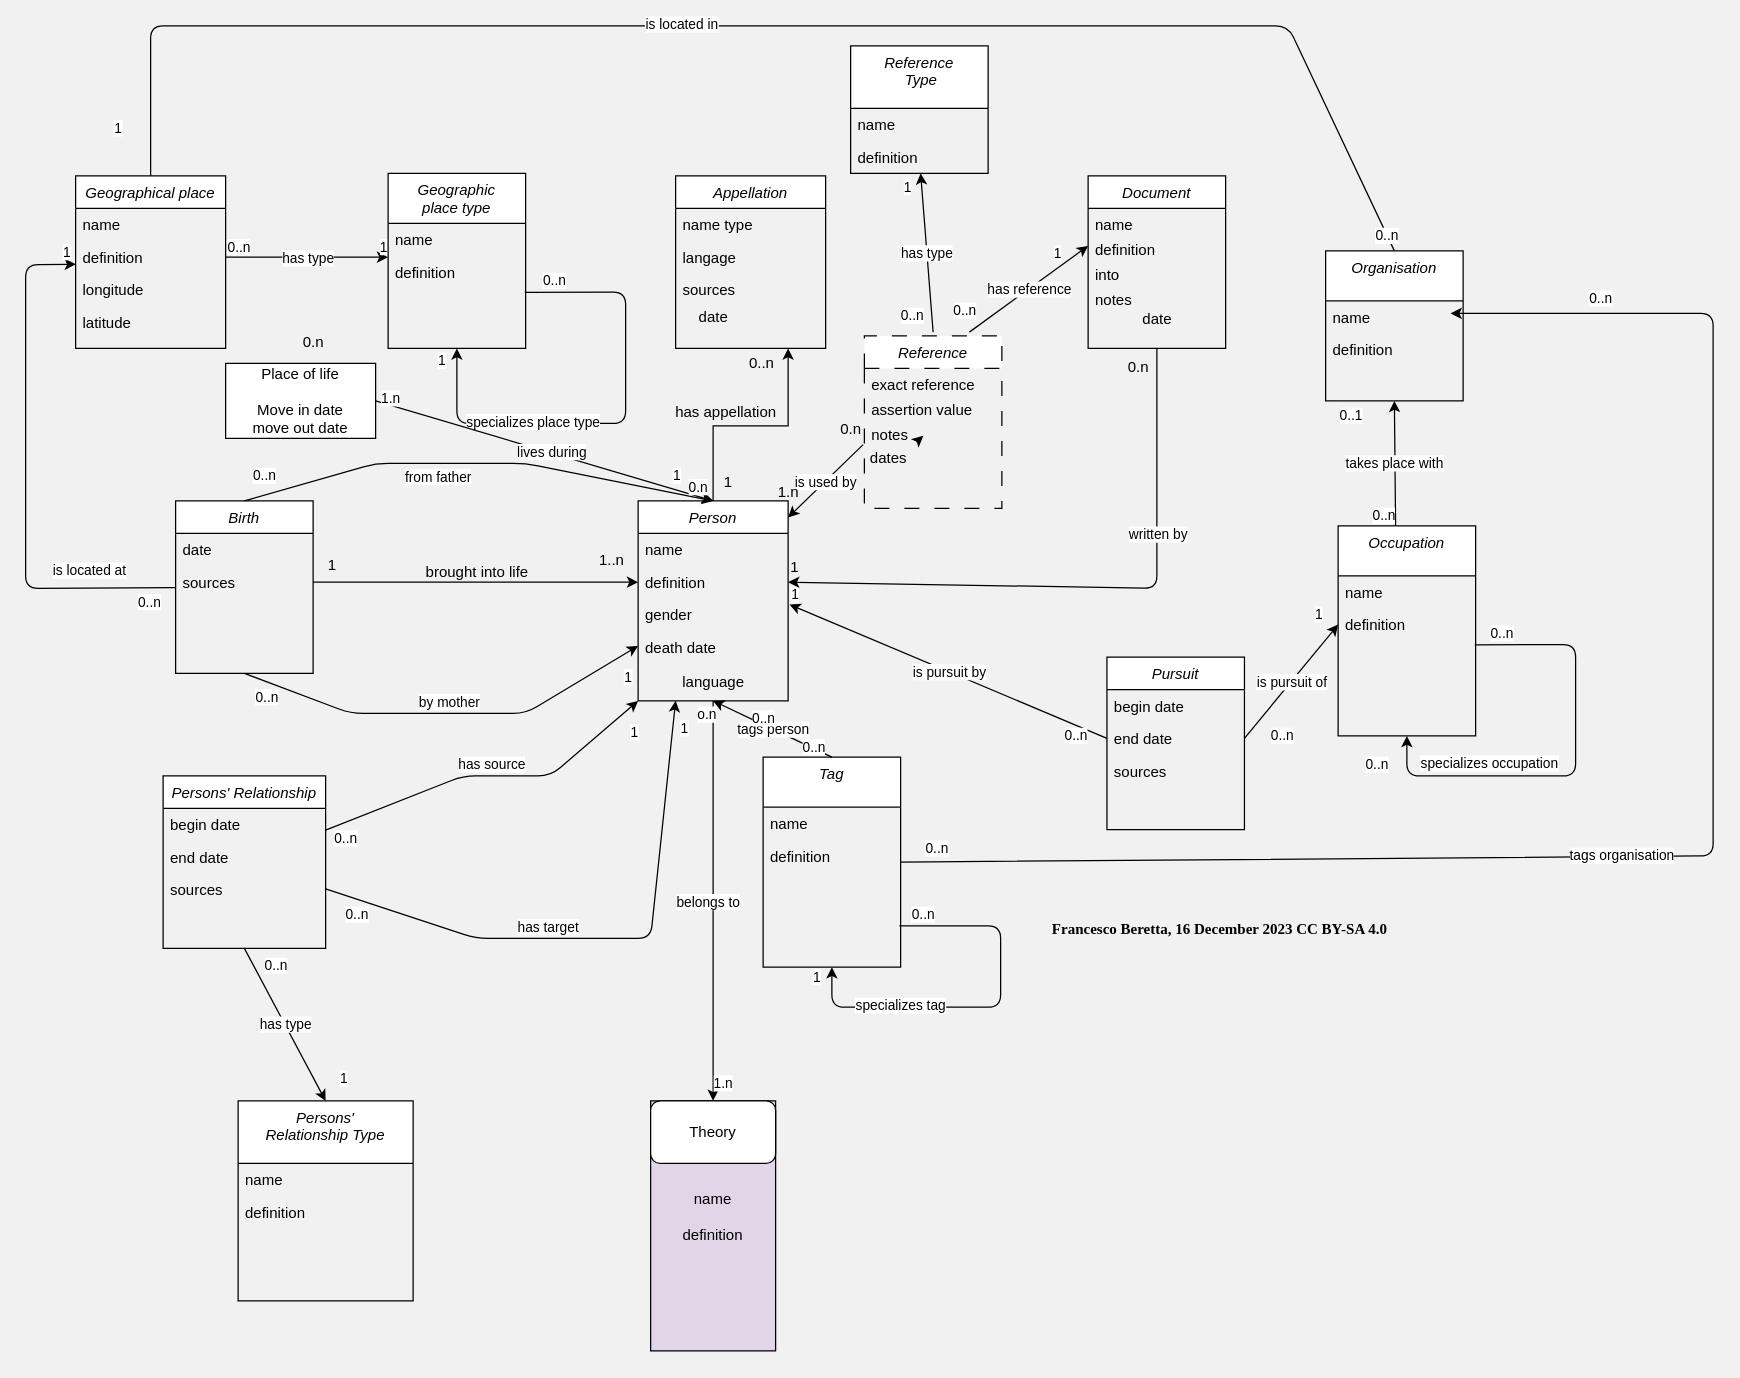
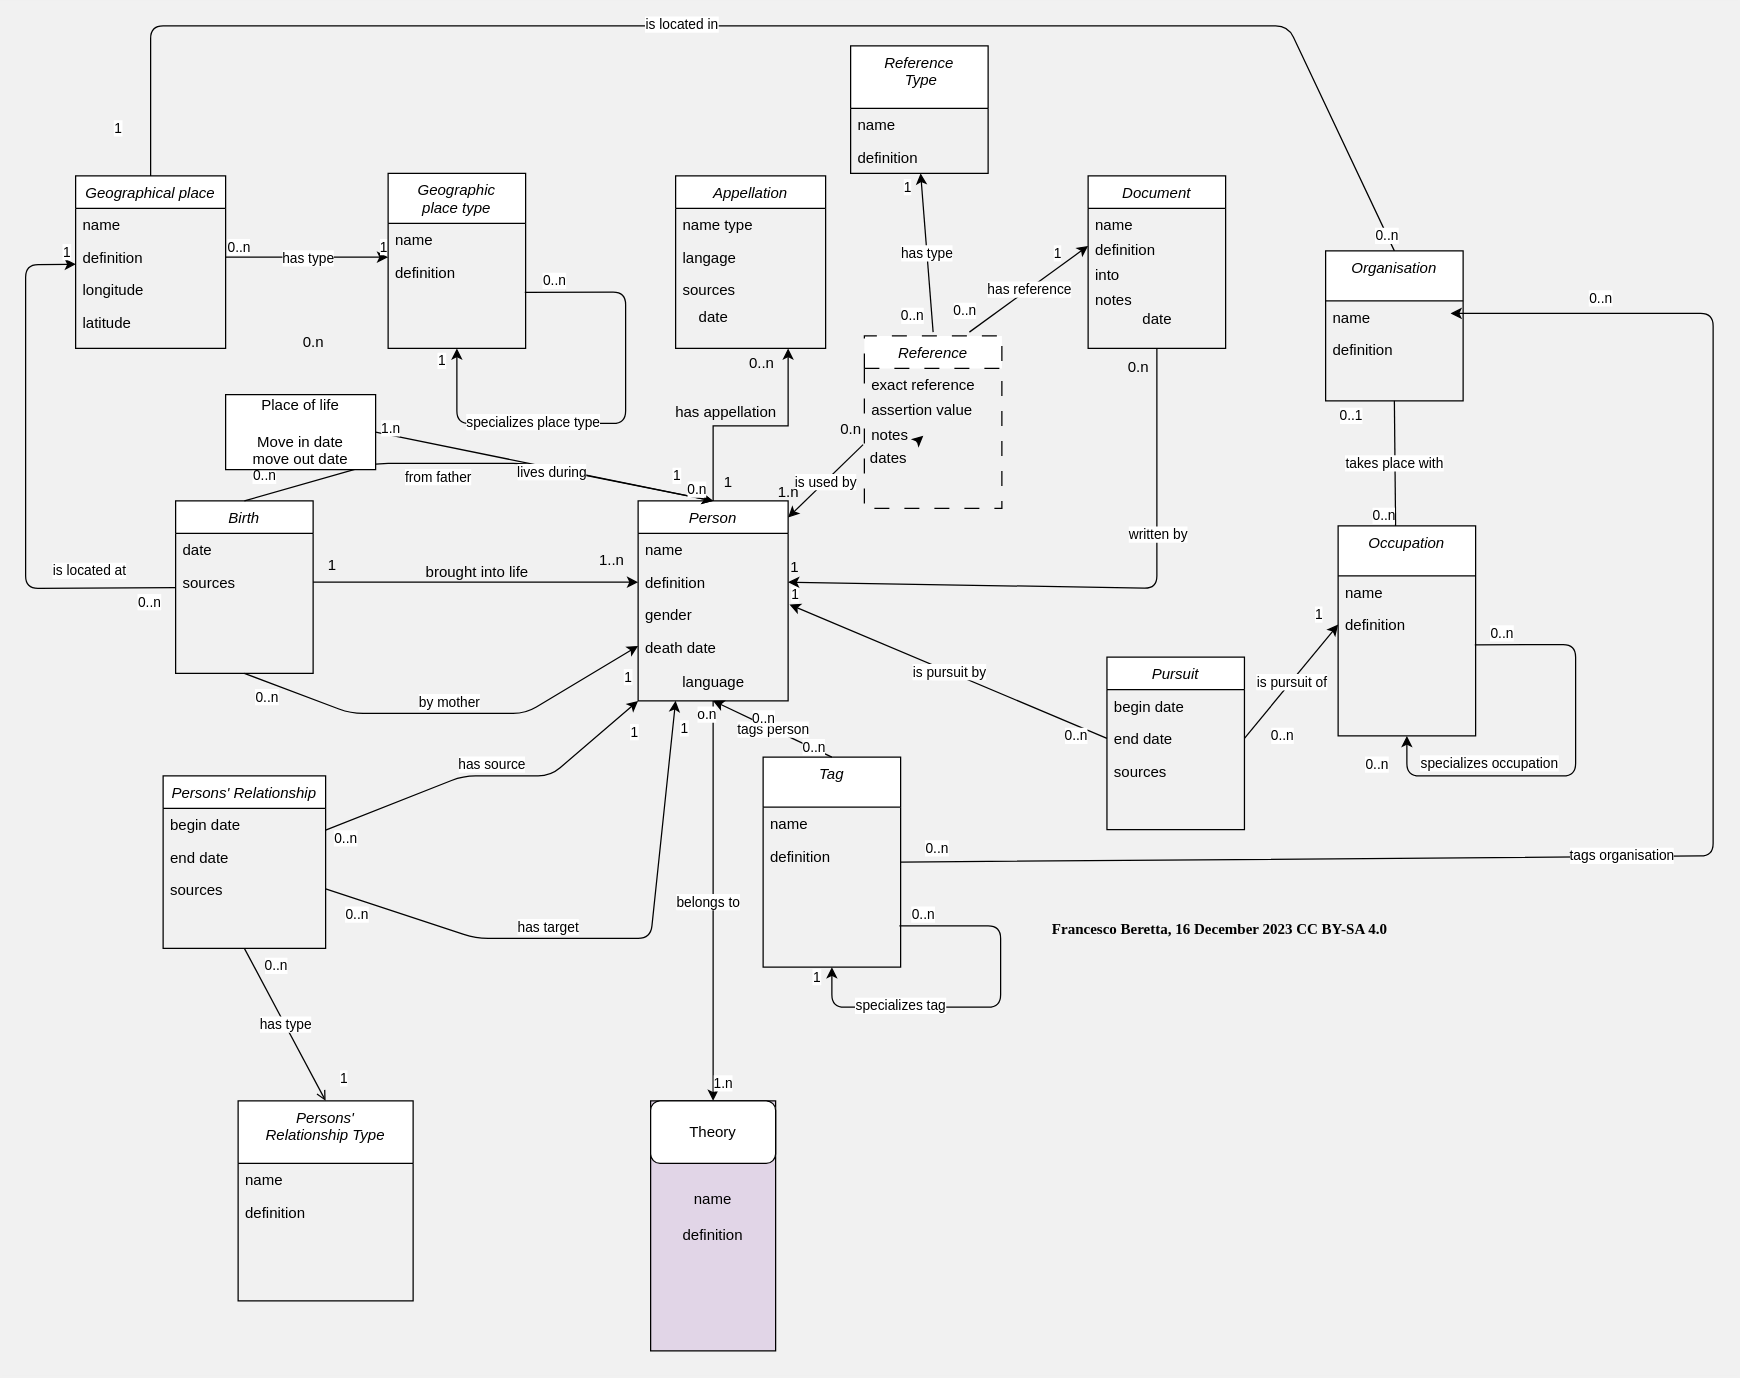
node "Place of life Move in date move out date": moved (301, 401) -> (301, 432)
edge "Occupation" -> "Organisation": arrowhead classic -> none
edge "Persons' Relationship" -> "Persons' Relationship Type": arrowhead classic -> open
